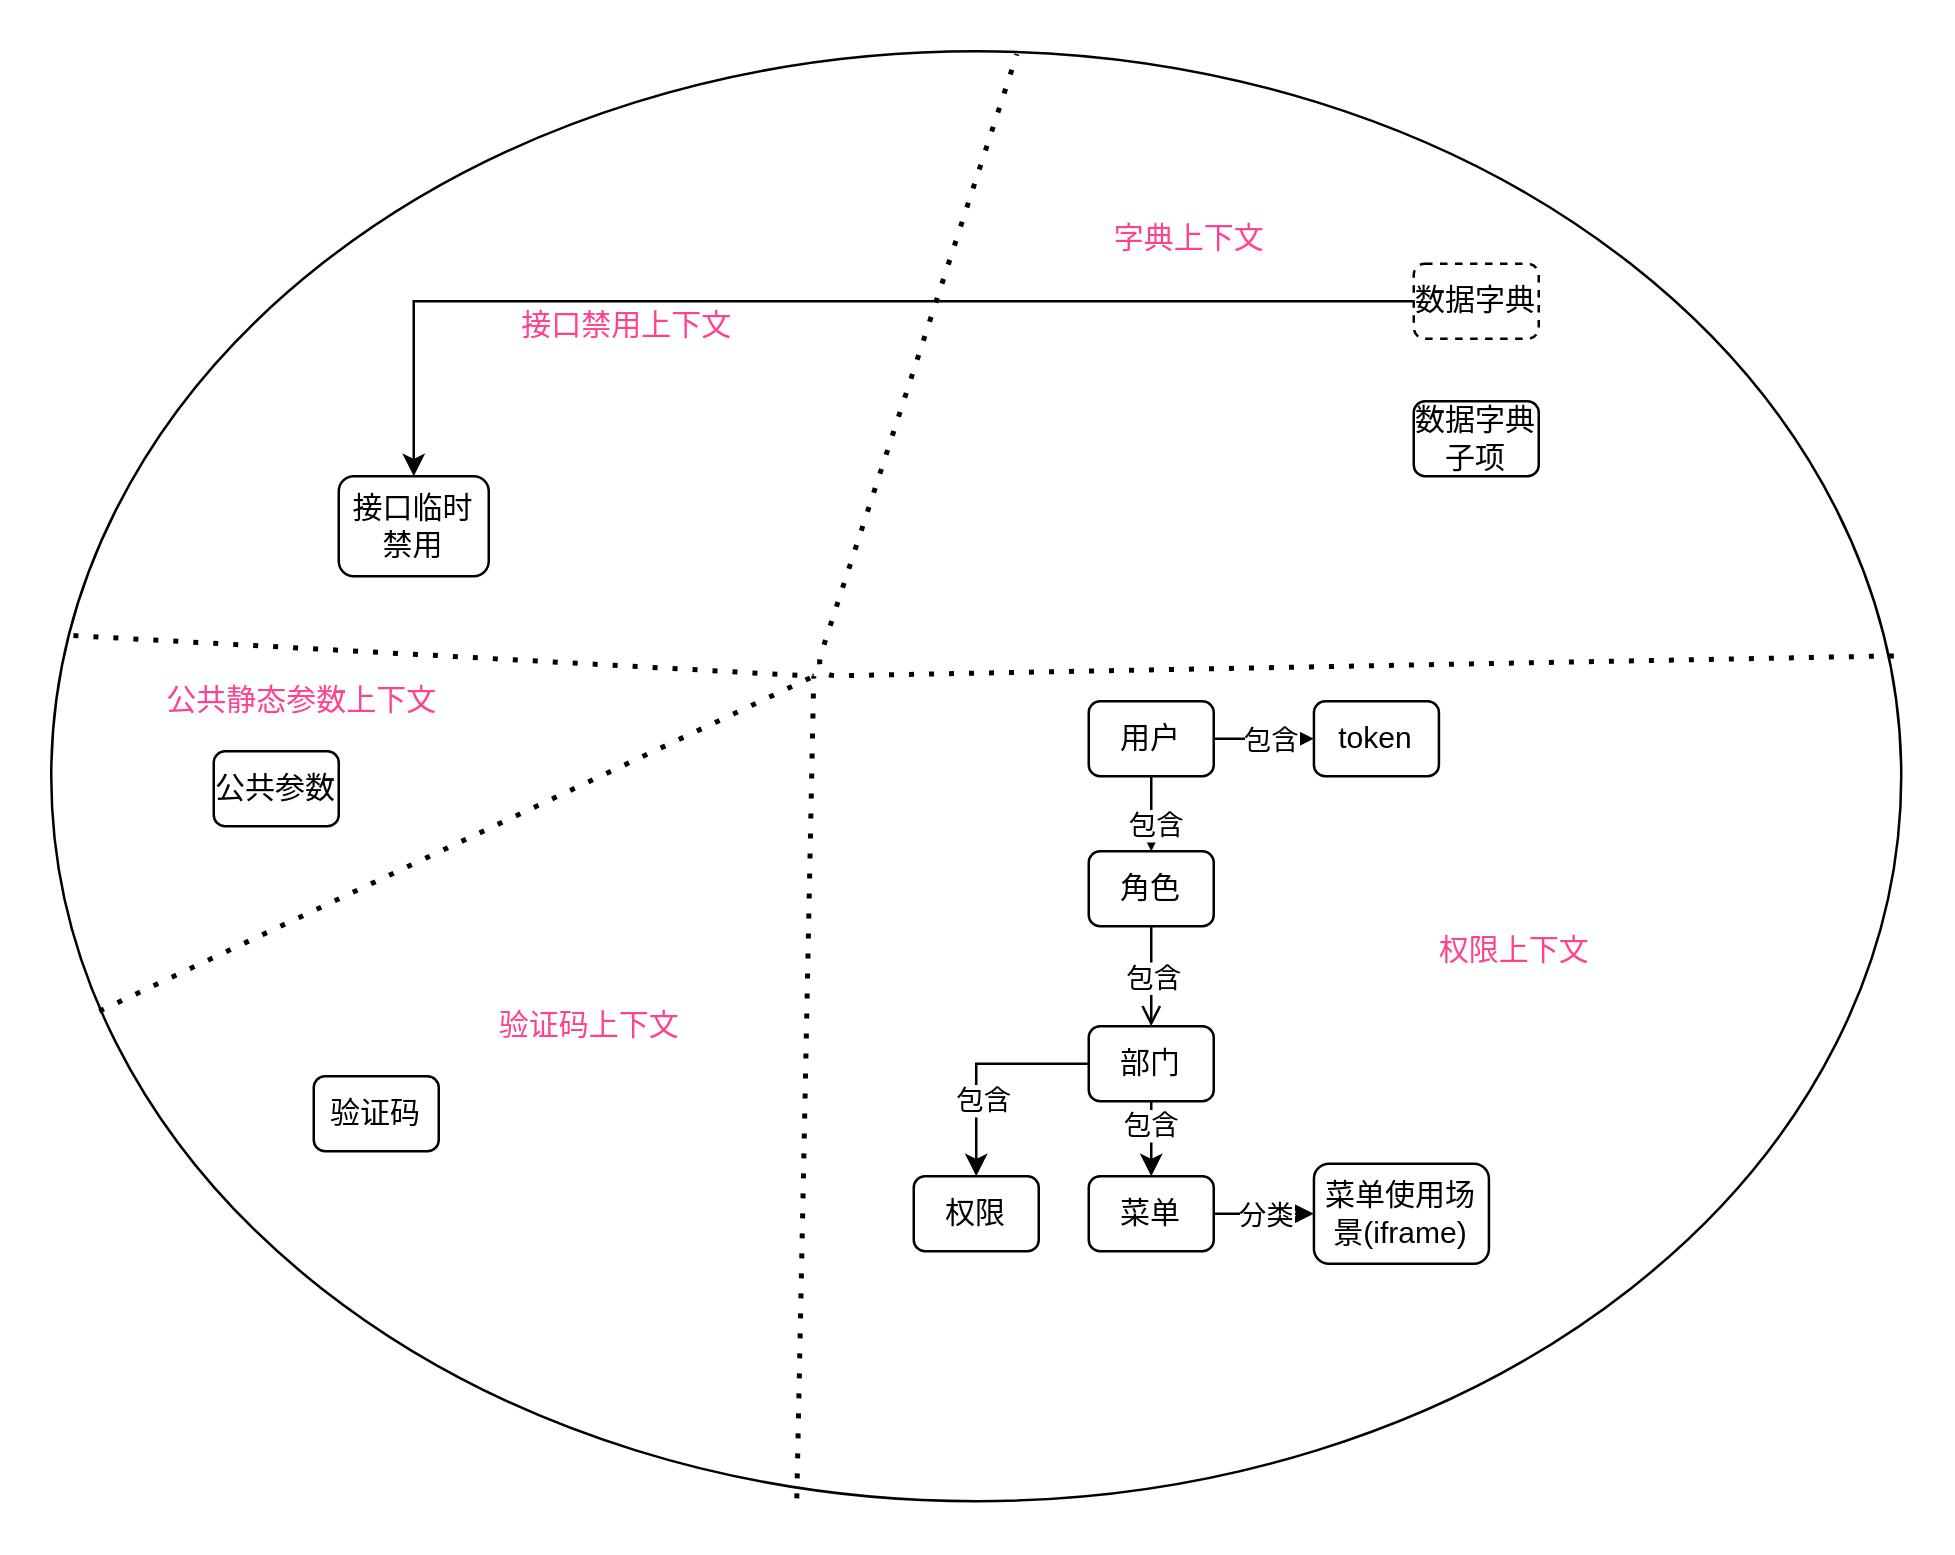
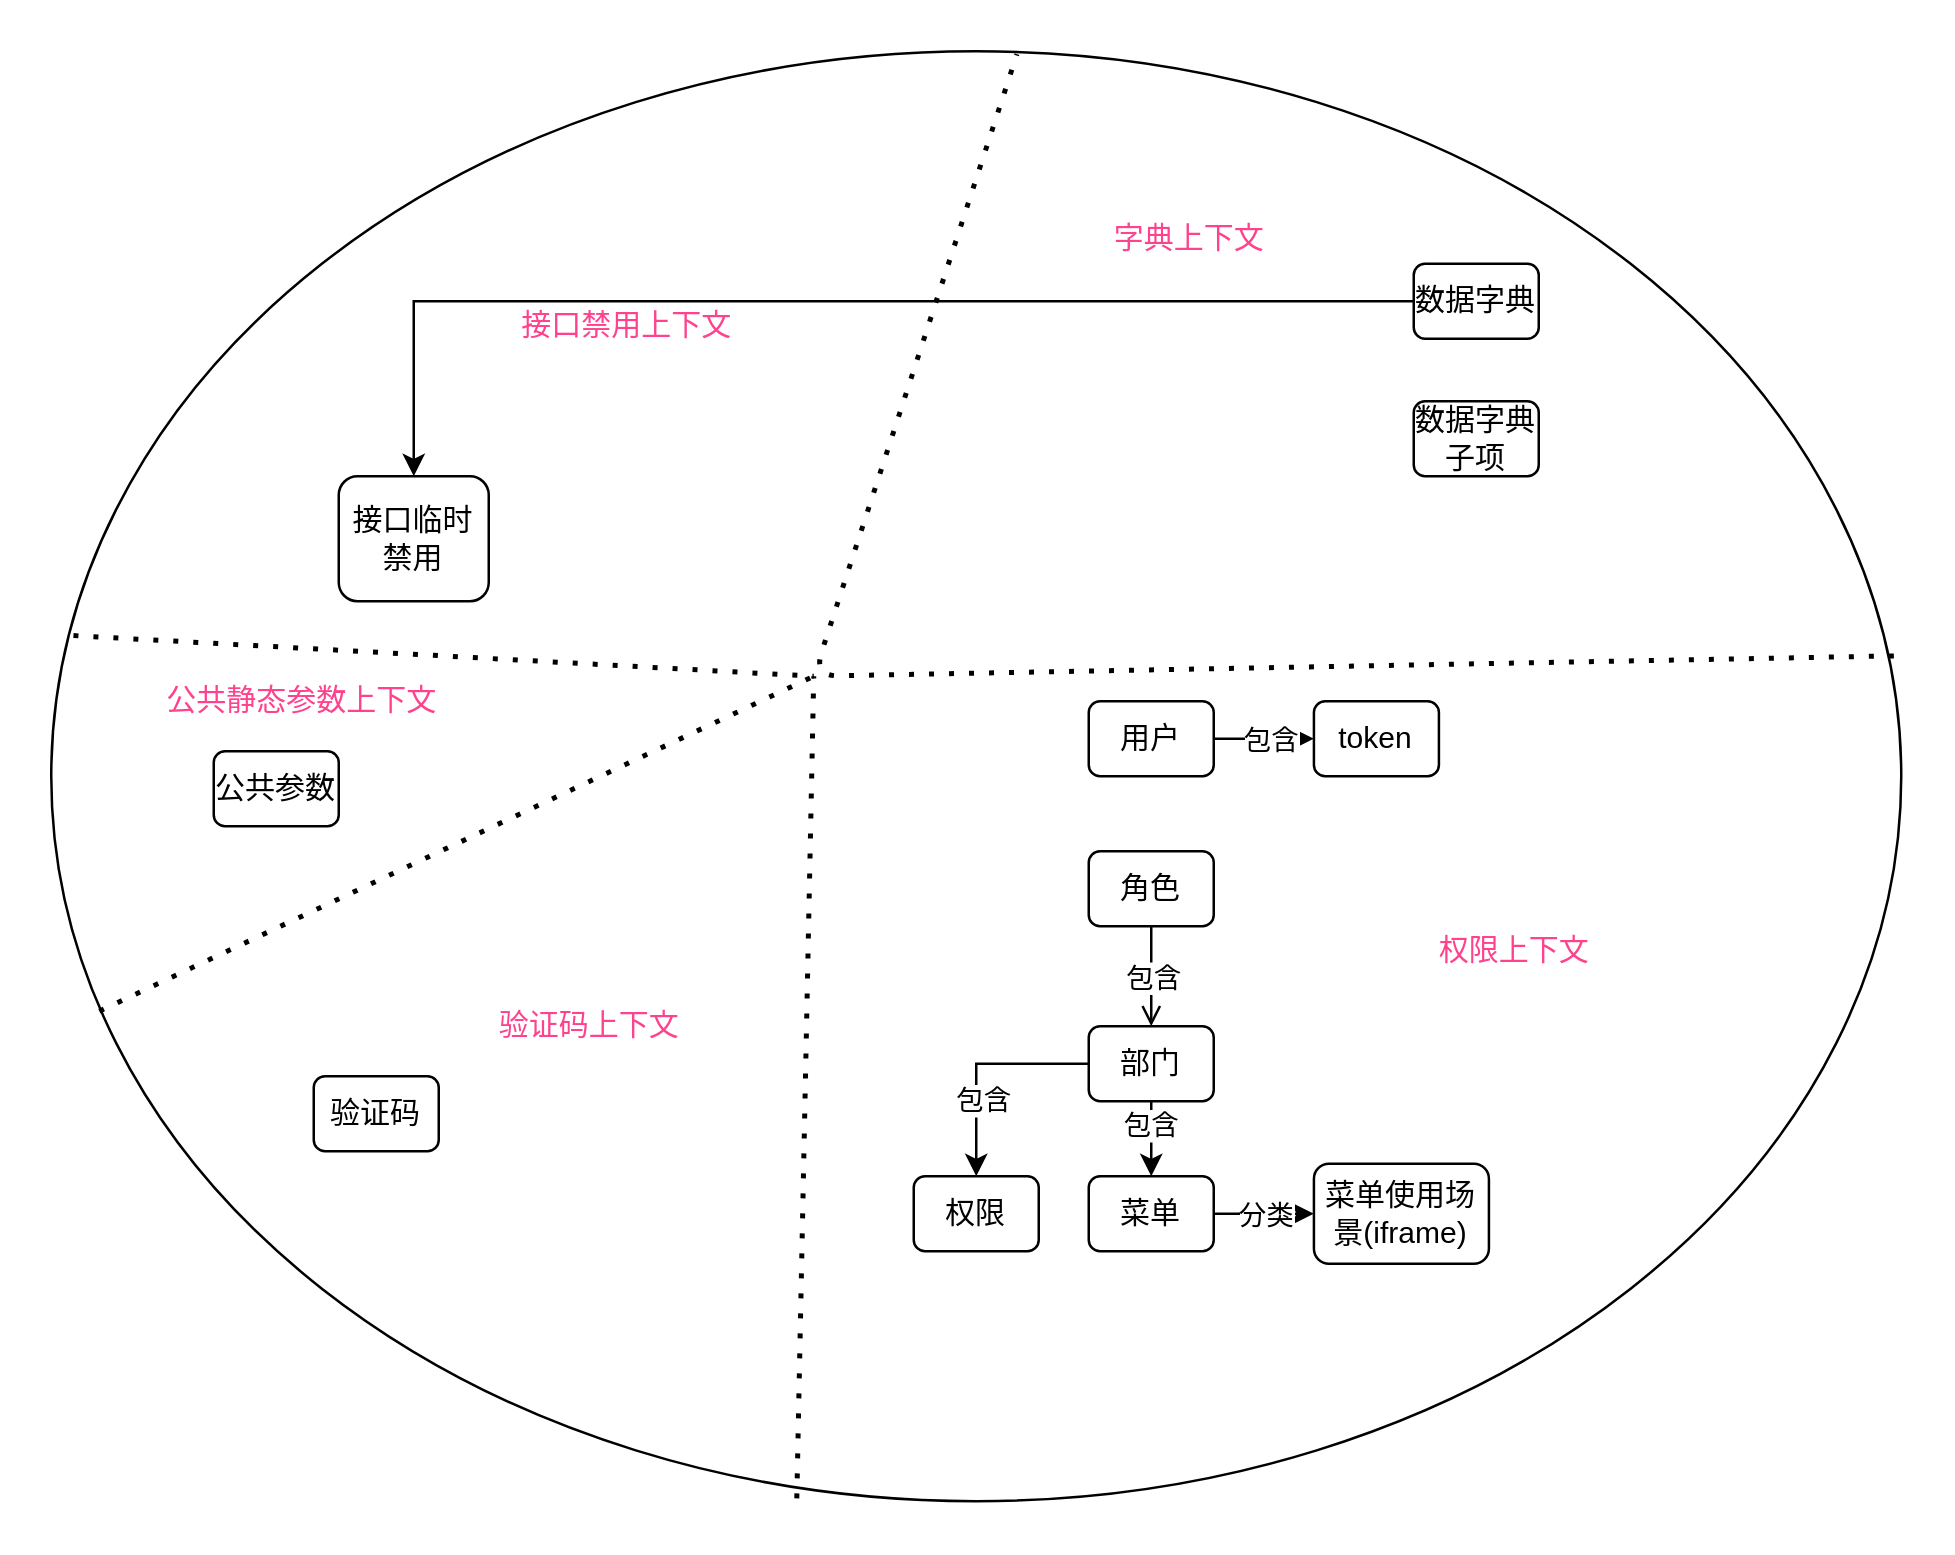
node "数据字典": style dashed -> solid
node "接口临时禁用": size 150x100 -> 150x125
edge "用户" -> "角色": removed, label "包含"
